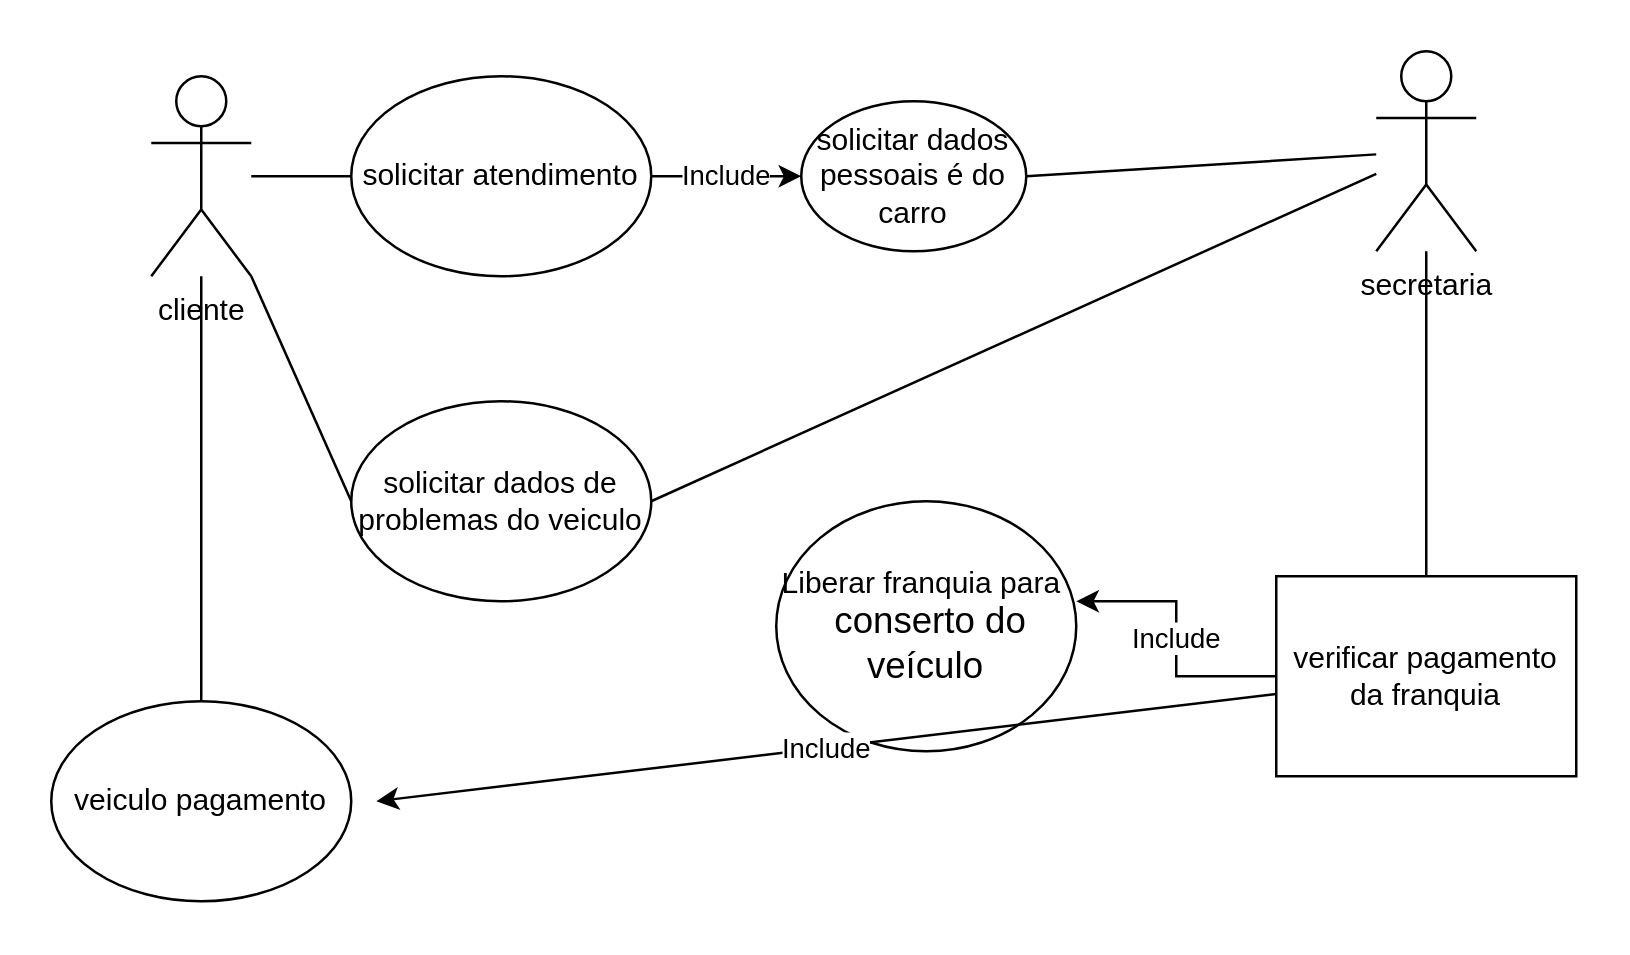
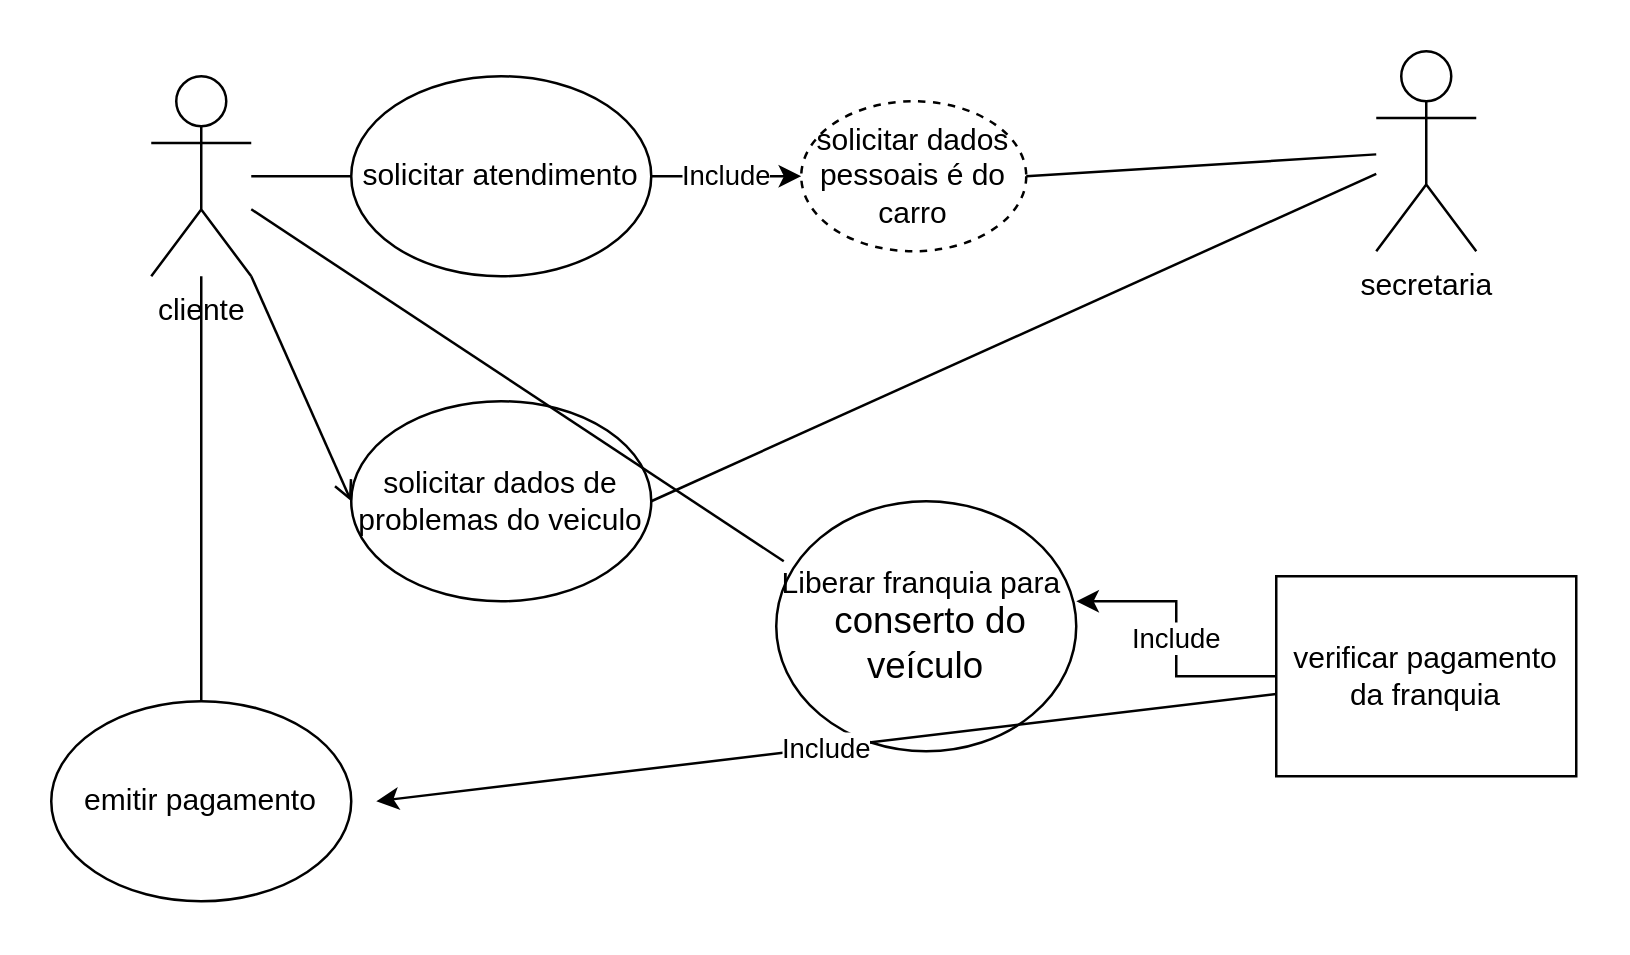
node "solicitar dados pessoais é do carro": style solid -> dashed
edge "cliente" -- "Liberar franquia para conserto do veículo": added
edge "secretaria" -- "verificar pagamento da franquia": removed
edge "cliente" -- "solicitar dados de problemas do veiculo": arrowhead none -> open
node "veiculo pagamento": label "veiculo pagamento" -> "emitir pagamento"
